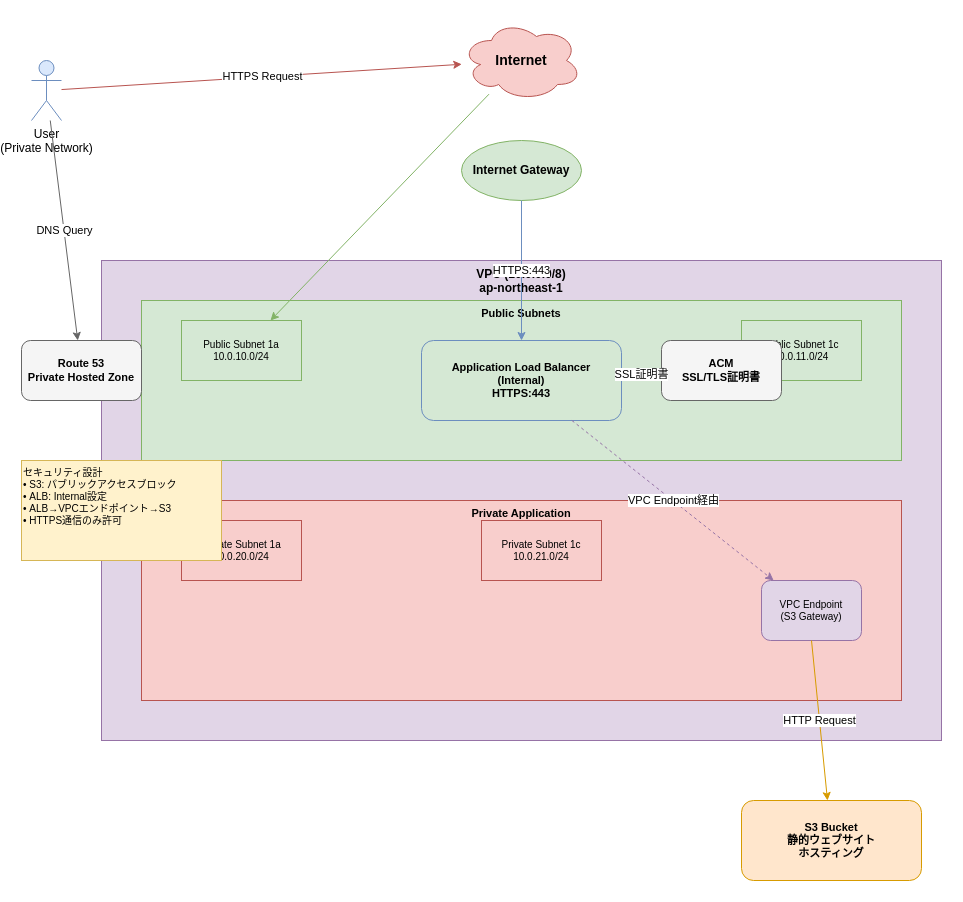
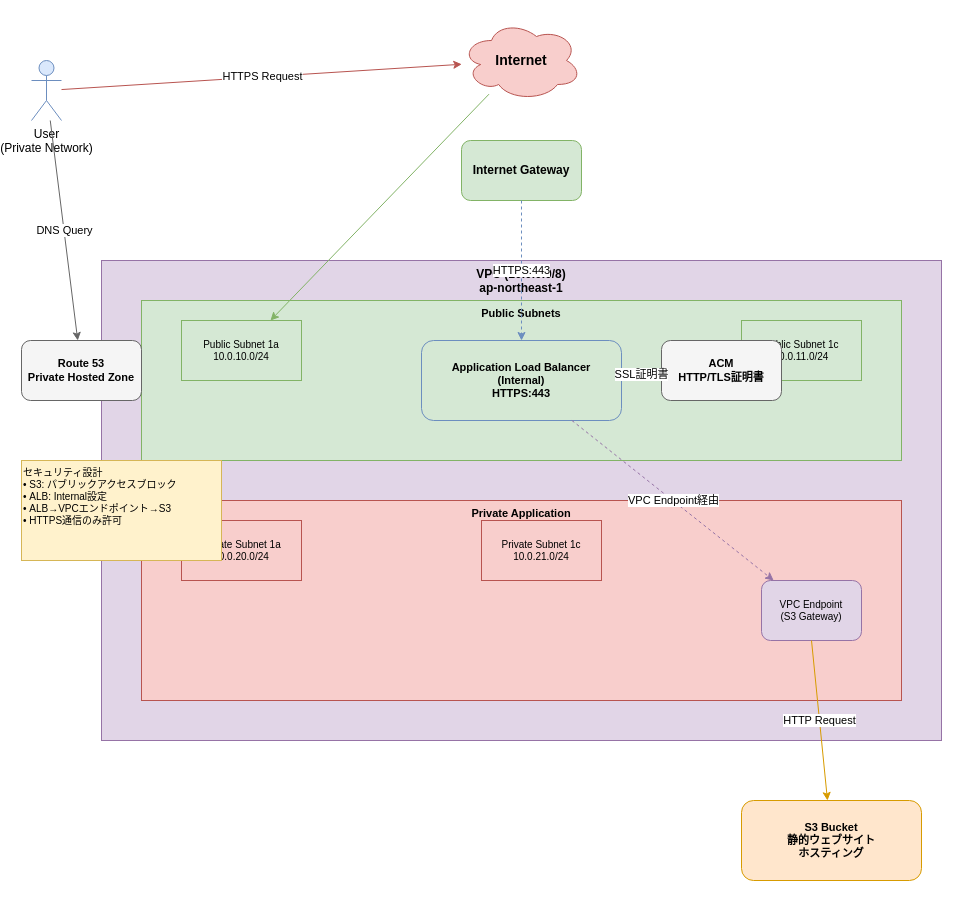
node "Internet Gateway": shape ellipse -> rounded rectangle
edge "Internet Gateway" -> "Application Load Balancer (Internal) HTTPS:443": style solid -> dashed
node "ACM SSL/TLS証明書": label "ACM SSL/TLS証明書" -> "ACM HTTP/TLS証明書"
